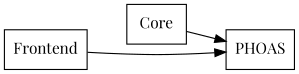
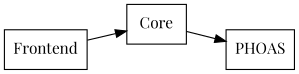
edge "Frontend" -> "PHOAS": now "Frontend" -> "Core"
